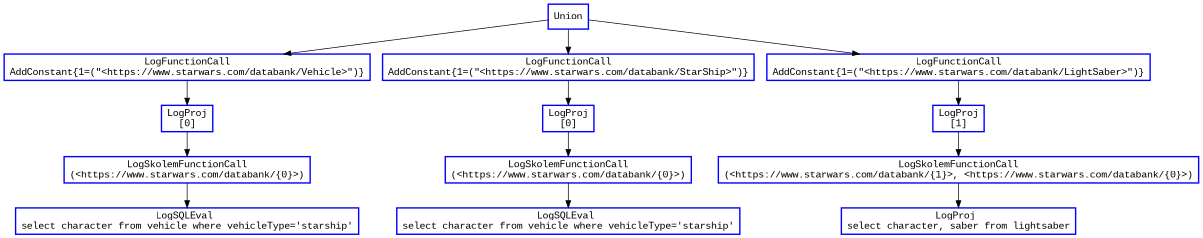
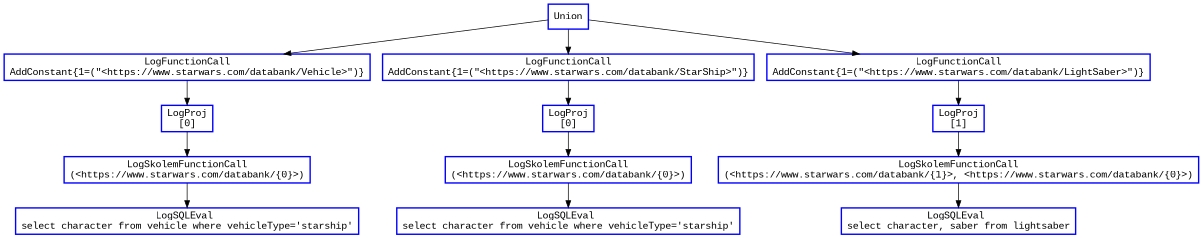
node "LogProj select character, saber from lightsaber": label "LogProj select character, saber from lightsaber" -> "LogSQLEval select character, saber from lightsaber"
